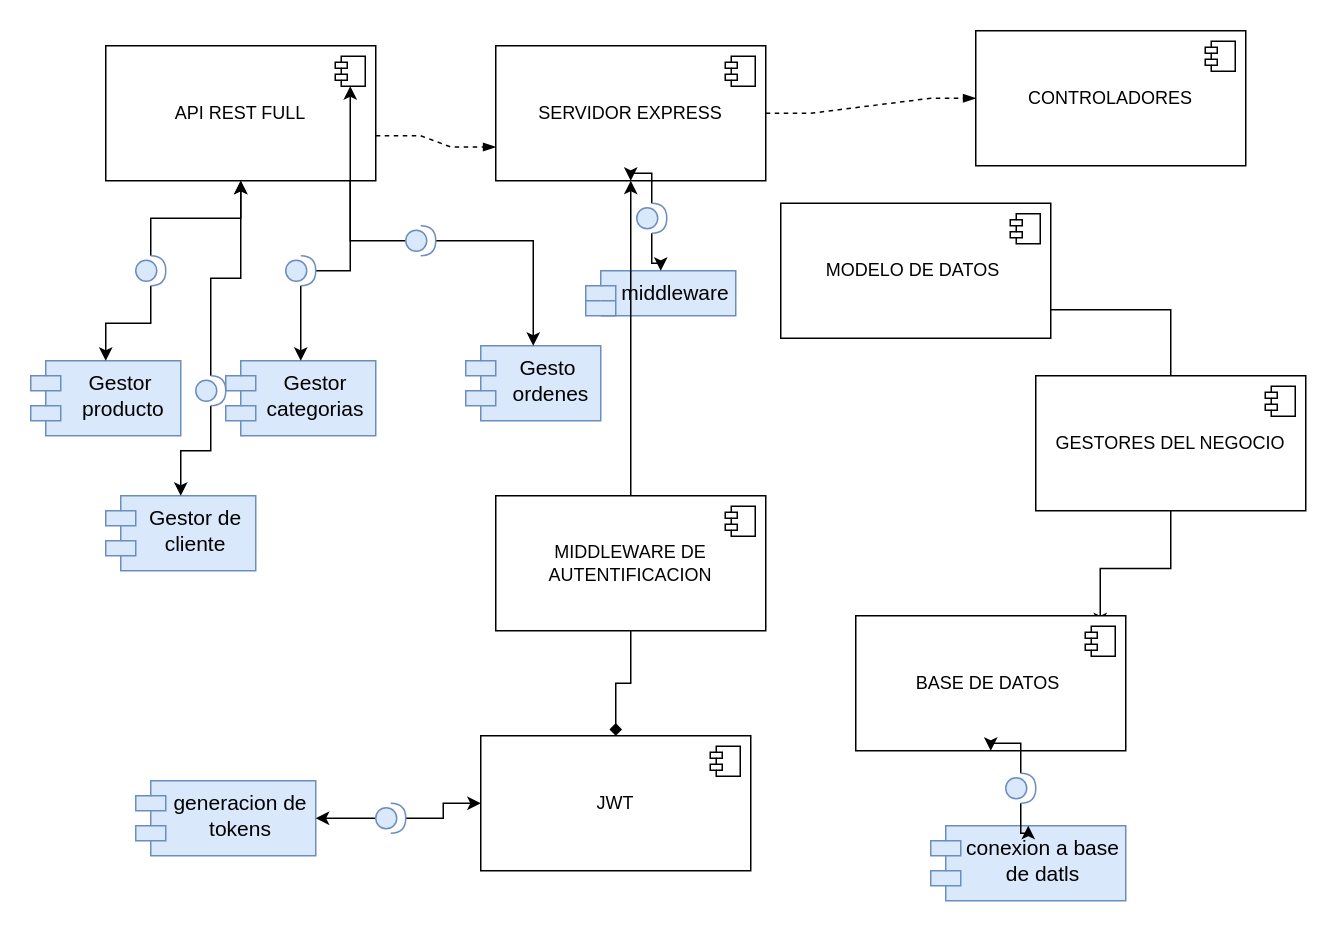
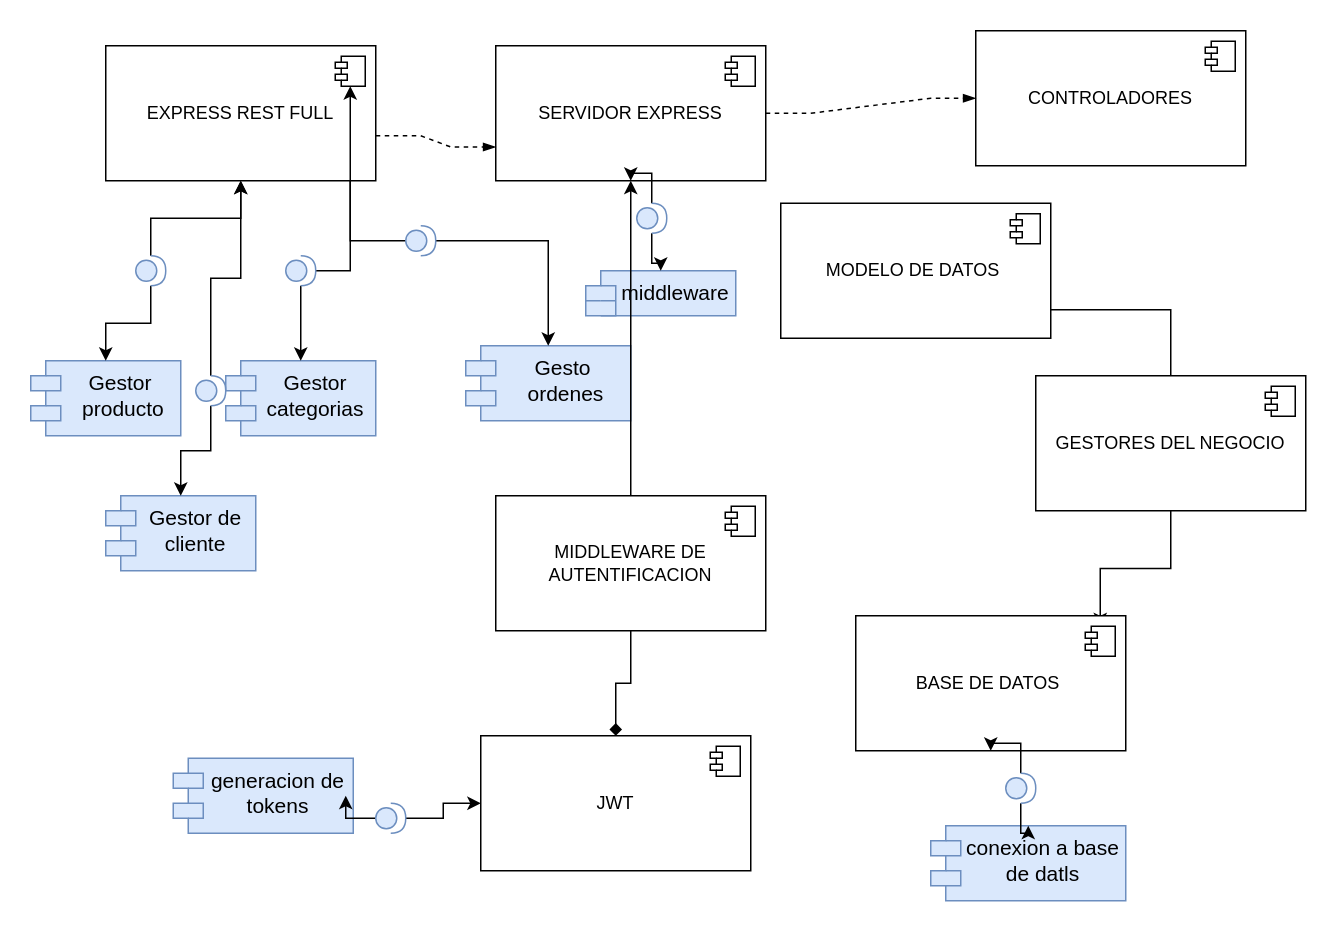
node "API REST FULL": label "API REST FULL" -> "EXPRESS REST FULL"
node "Gesto ordenes": size 135x75 -> 165x75
node "generacion de tokens": moved (226, 818) -> (263, 796)
